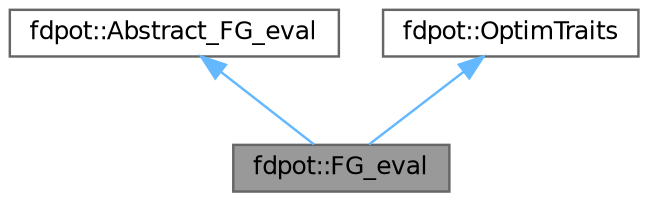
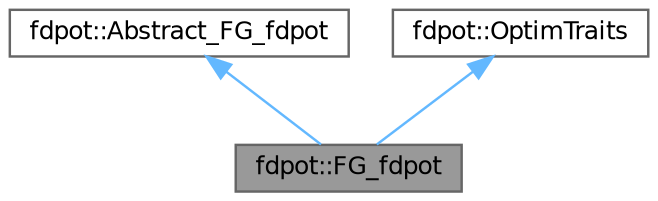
node "fdpot::Abstract_FG_eval": label "fdpot::Abstract_FG_eval" -> "fdpot::Abstract_FG_fdpot"
node "fdpot::FG_eval": label "fdpot::FG_eval" -> "fdpot::FG_fdpot"
